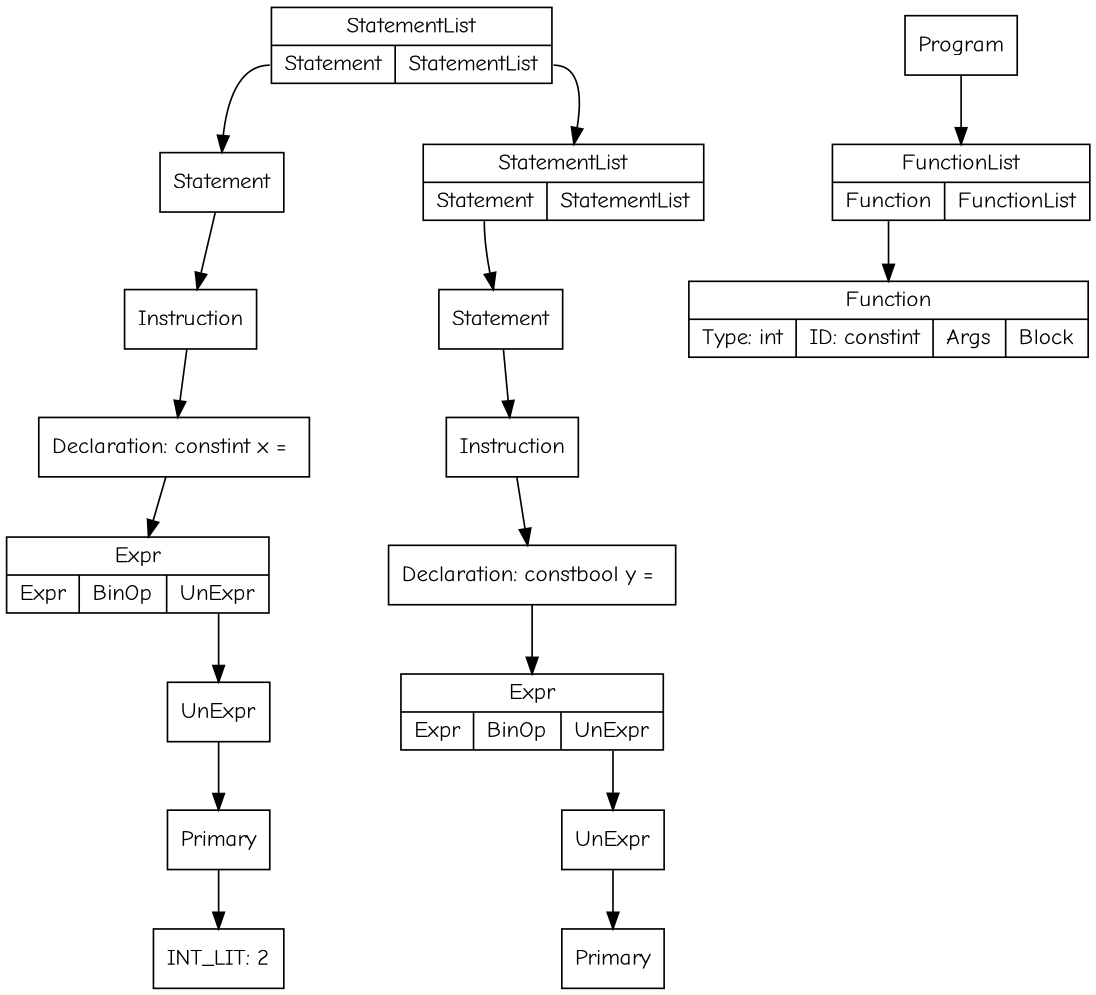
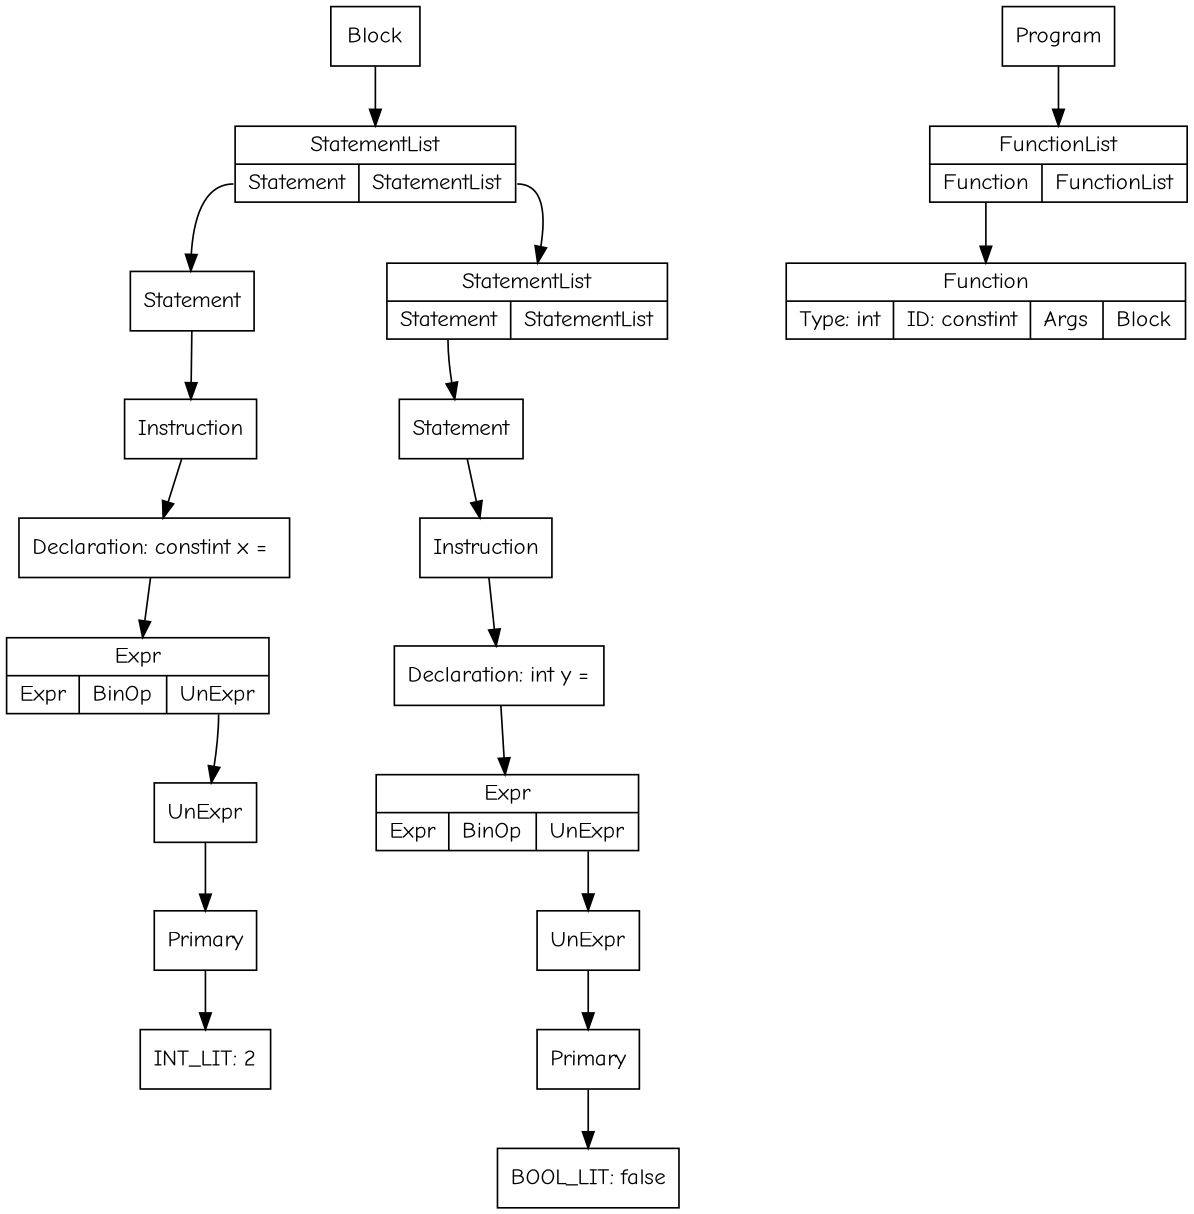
node "Block": added
node "Declaration: constbool y =": label "Declaration: constbool y =" -> "Declaration: int y ="
node "BOOL_LIT: false": added
